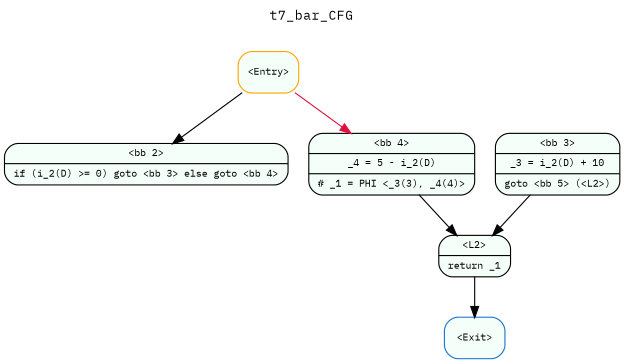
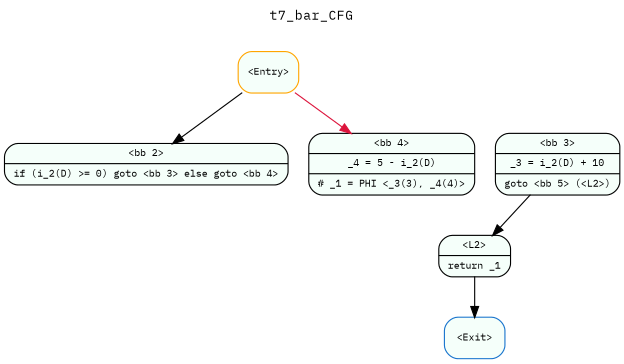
edge "<bb 4>" -> "<L2>": removed
